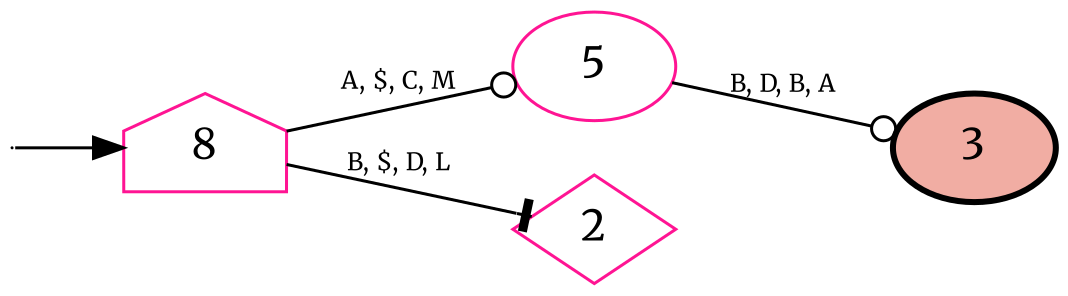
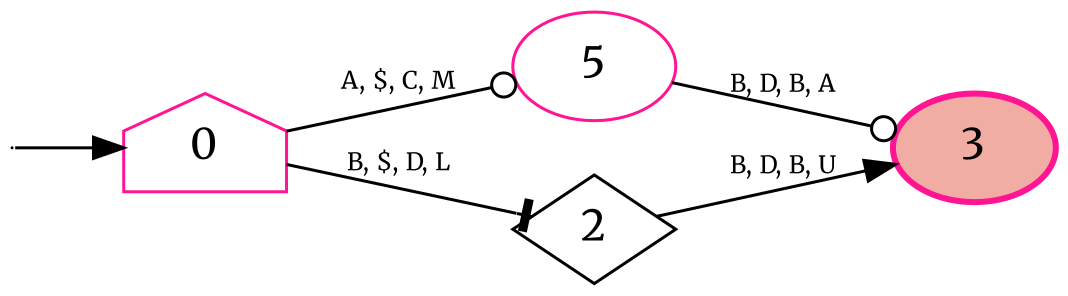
node "8": label "8" -> "0"
node "3": color black -> deeppink
edge "2" -> "3": added, label "B, D, B, U"
node "2": color deeppink -> black
